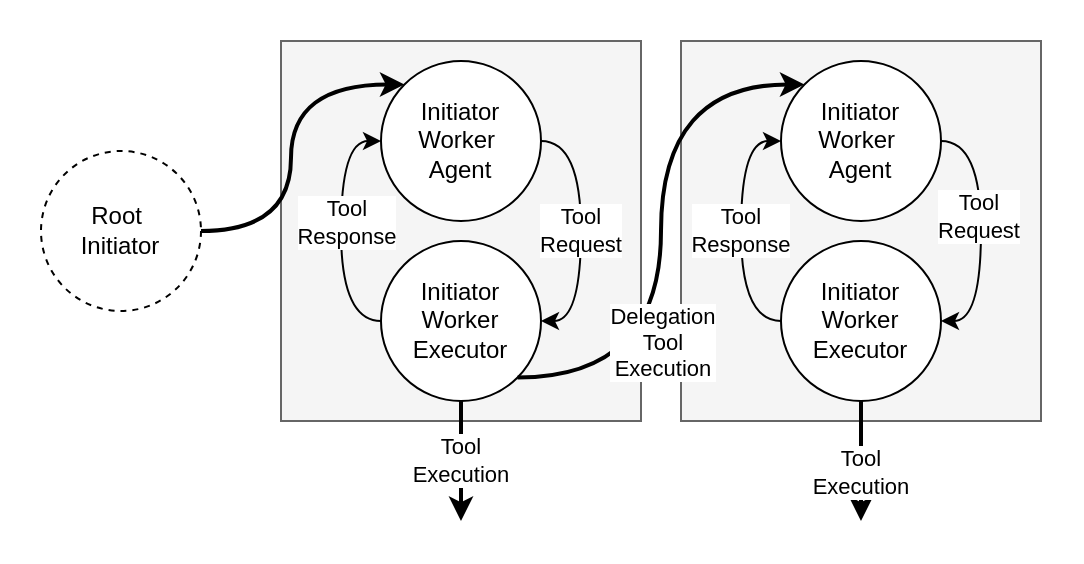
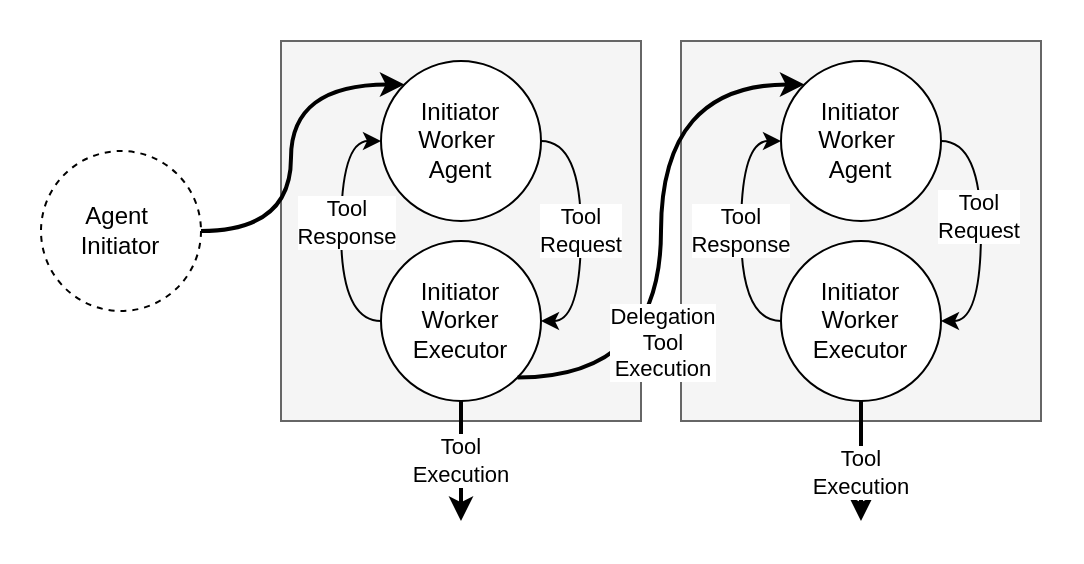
node "Root Initiator": label "Root Initiator" -> "Agent Initiator"
